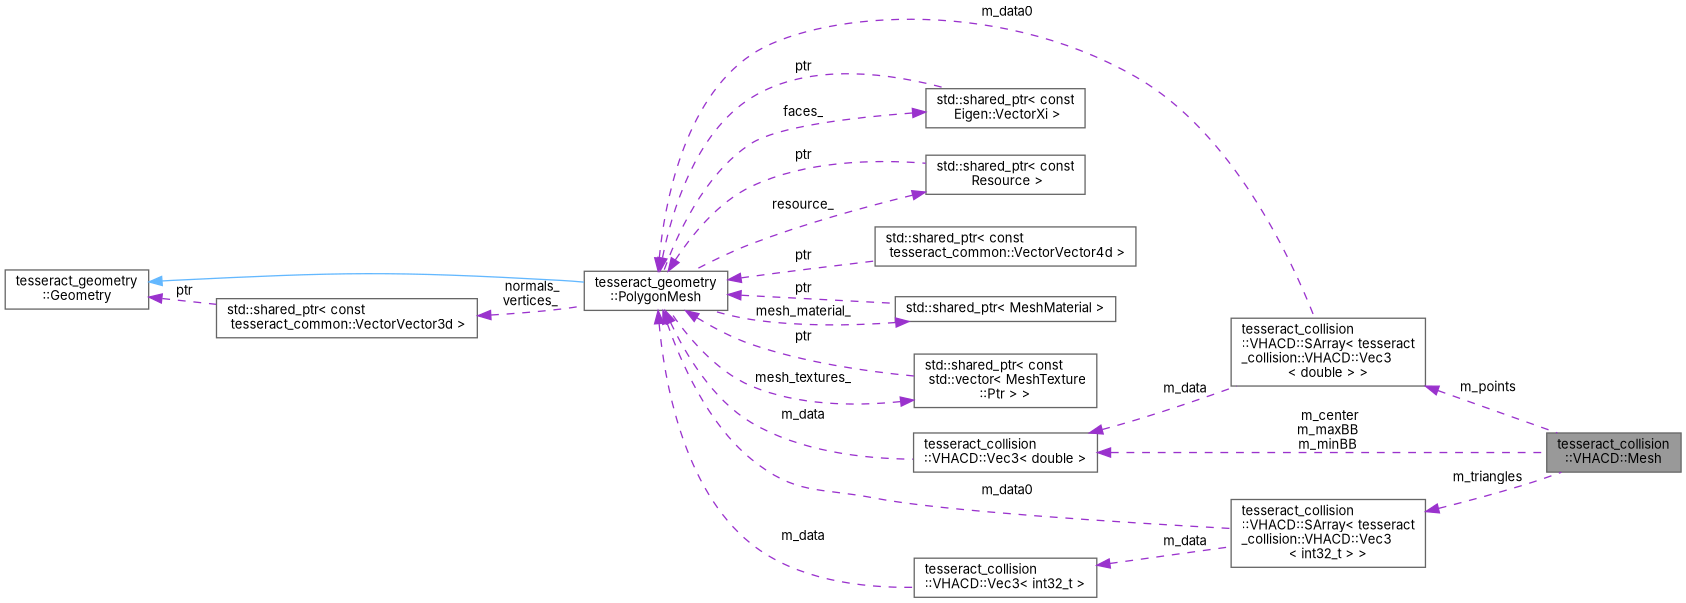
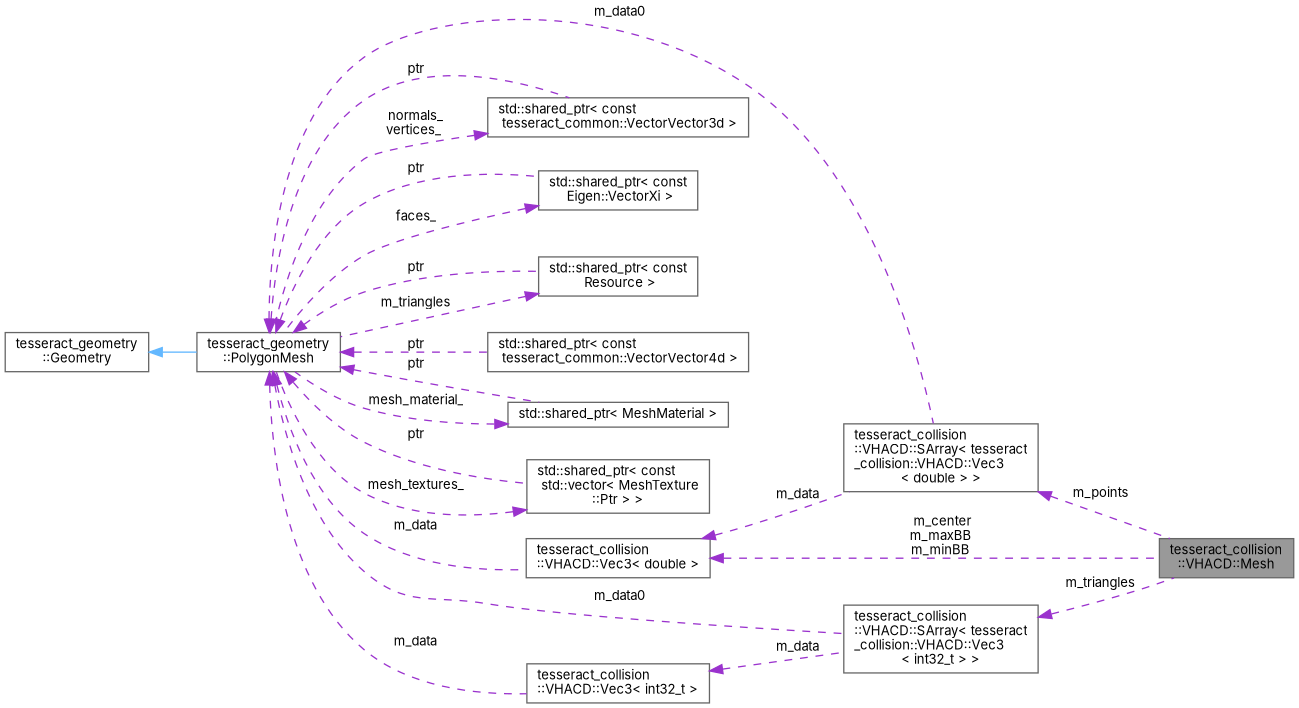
edge "tesseract_geometry ::PolygonMesh" -> "std::shared_ptr< const Resource >": label " resource_" -> " m_triangles"
edge "std::shared_ptr< const tesseract_common::VectorVector3d >" -> "tesseract_geometry ::Geometry": now "std::shared_ptr< const tesseract_common::VectorVector3d >" -> "tesseract_geometry ::PolygonMesh"
